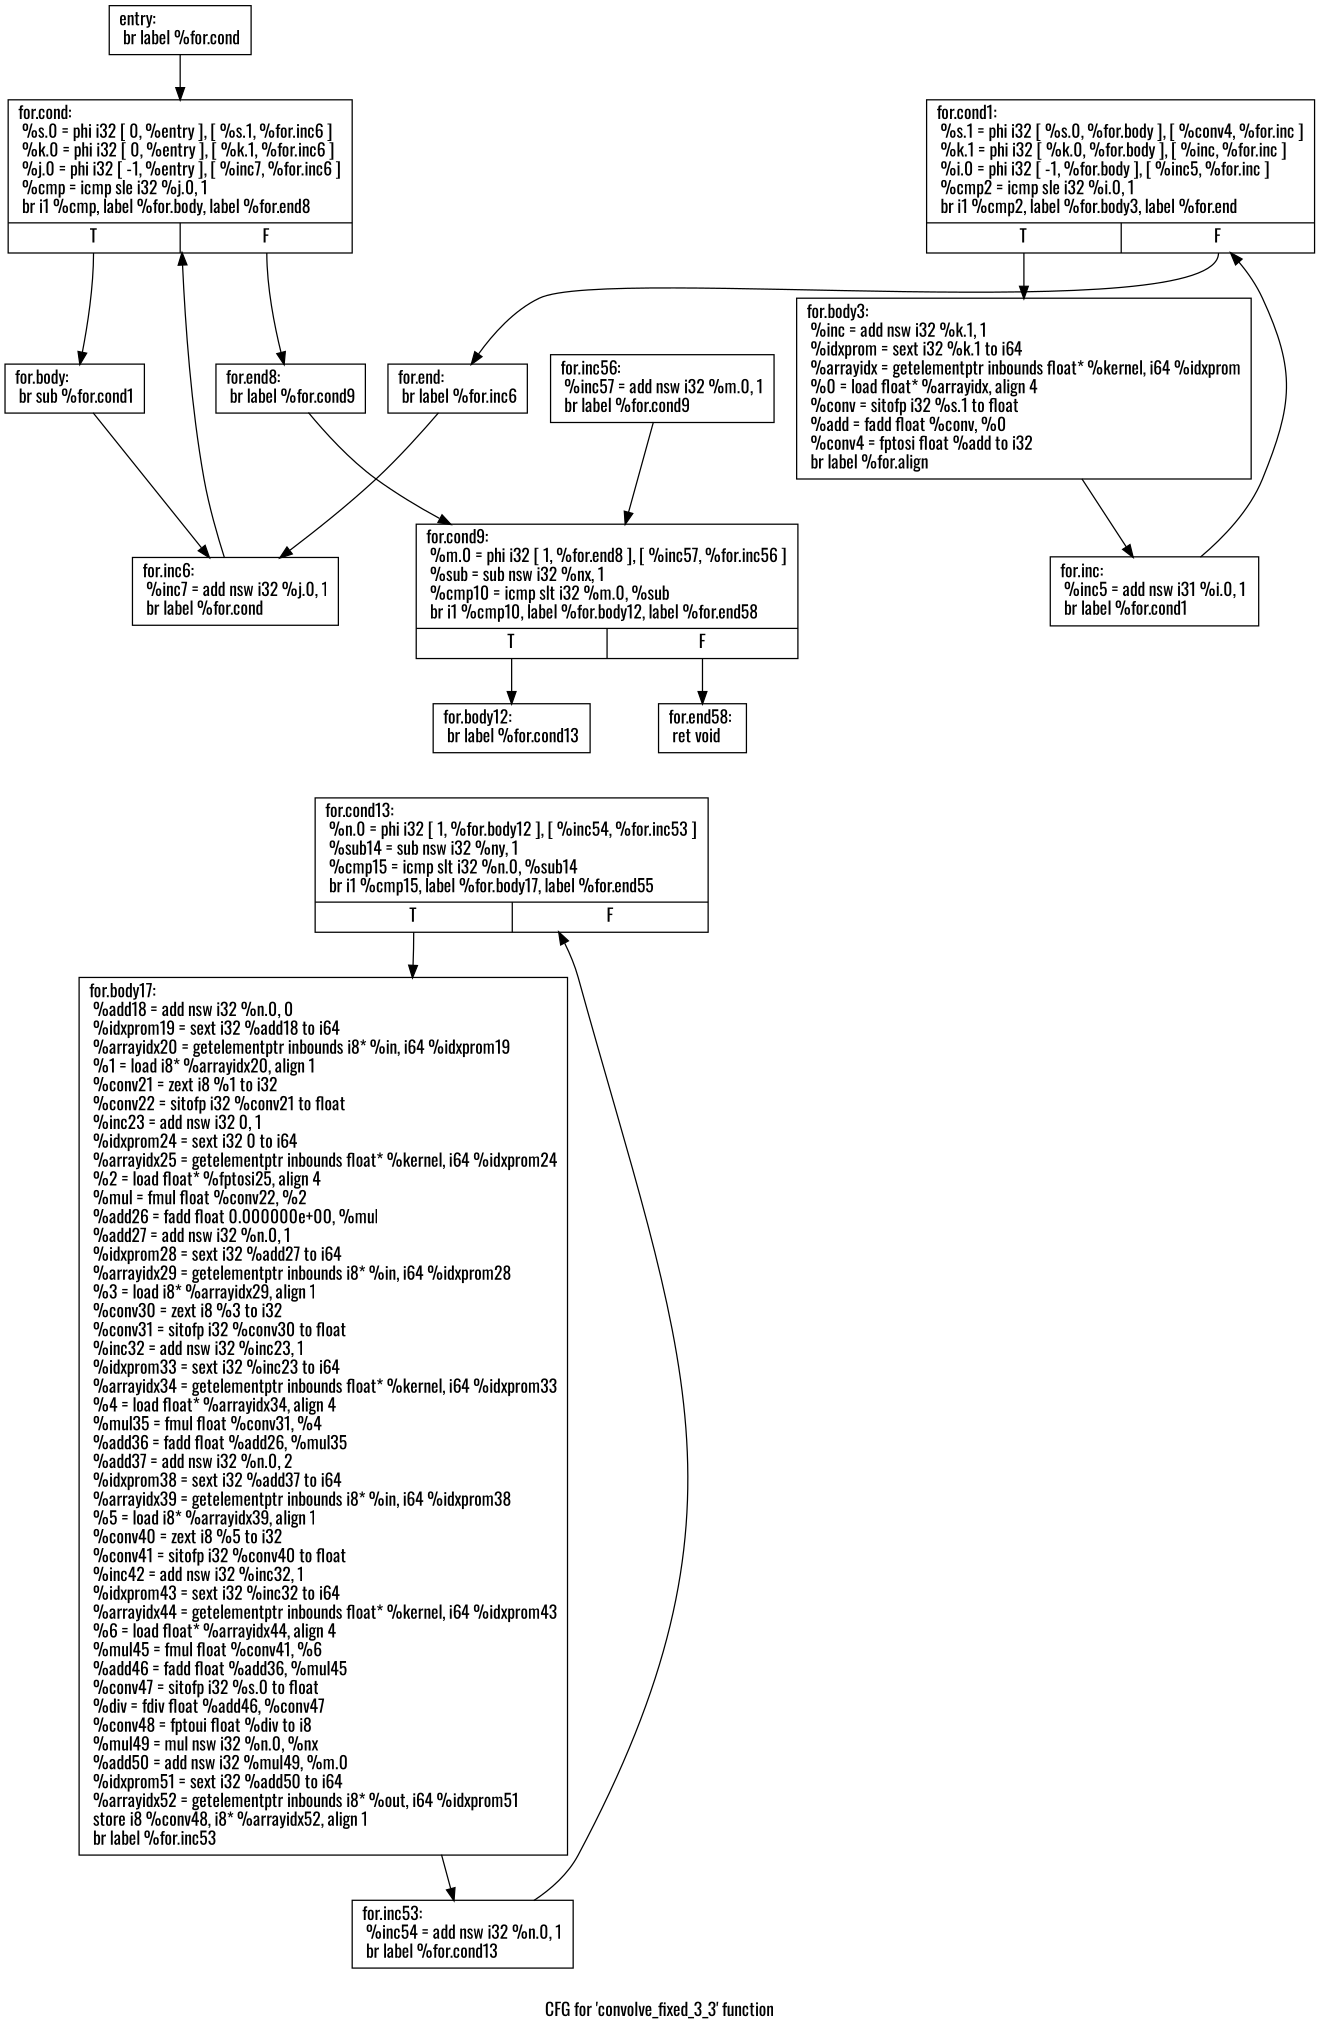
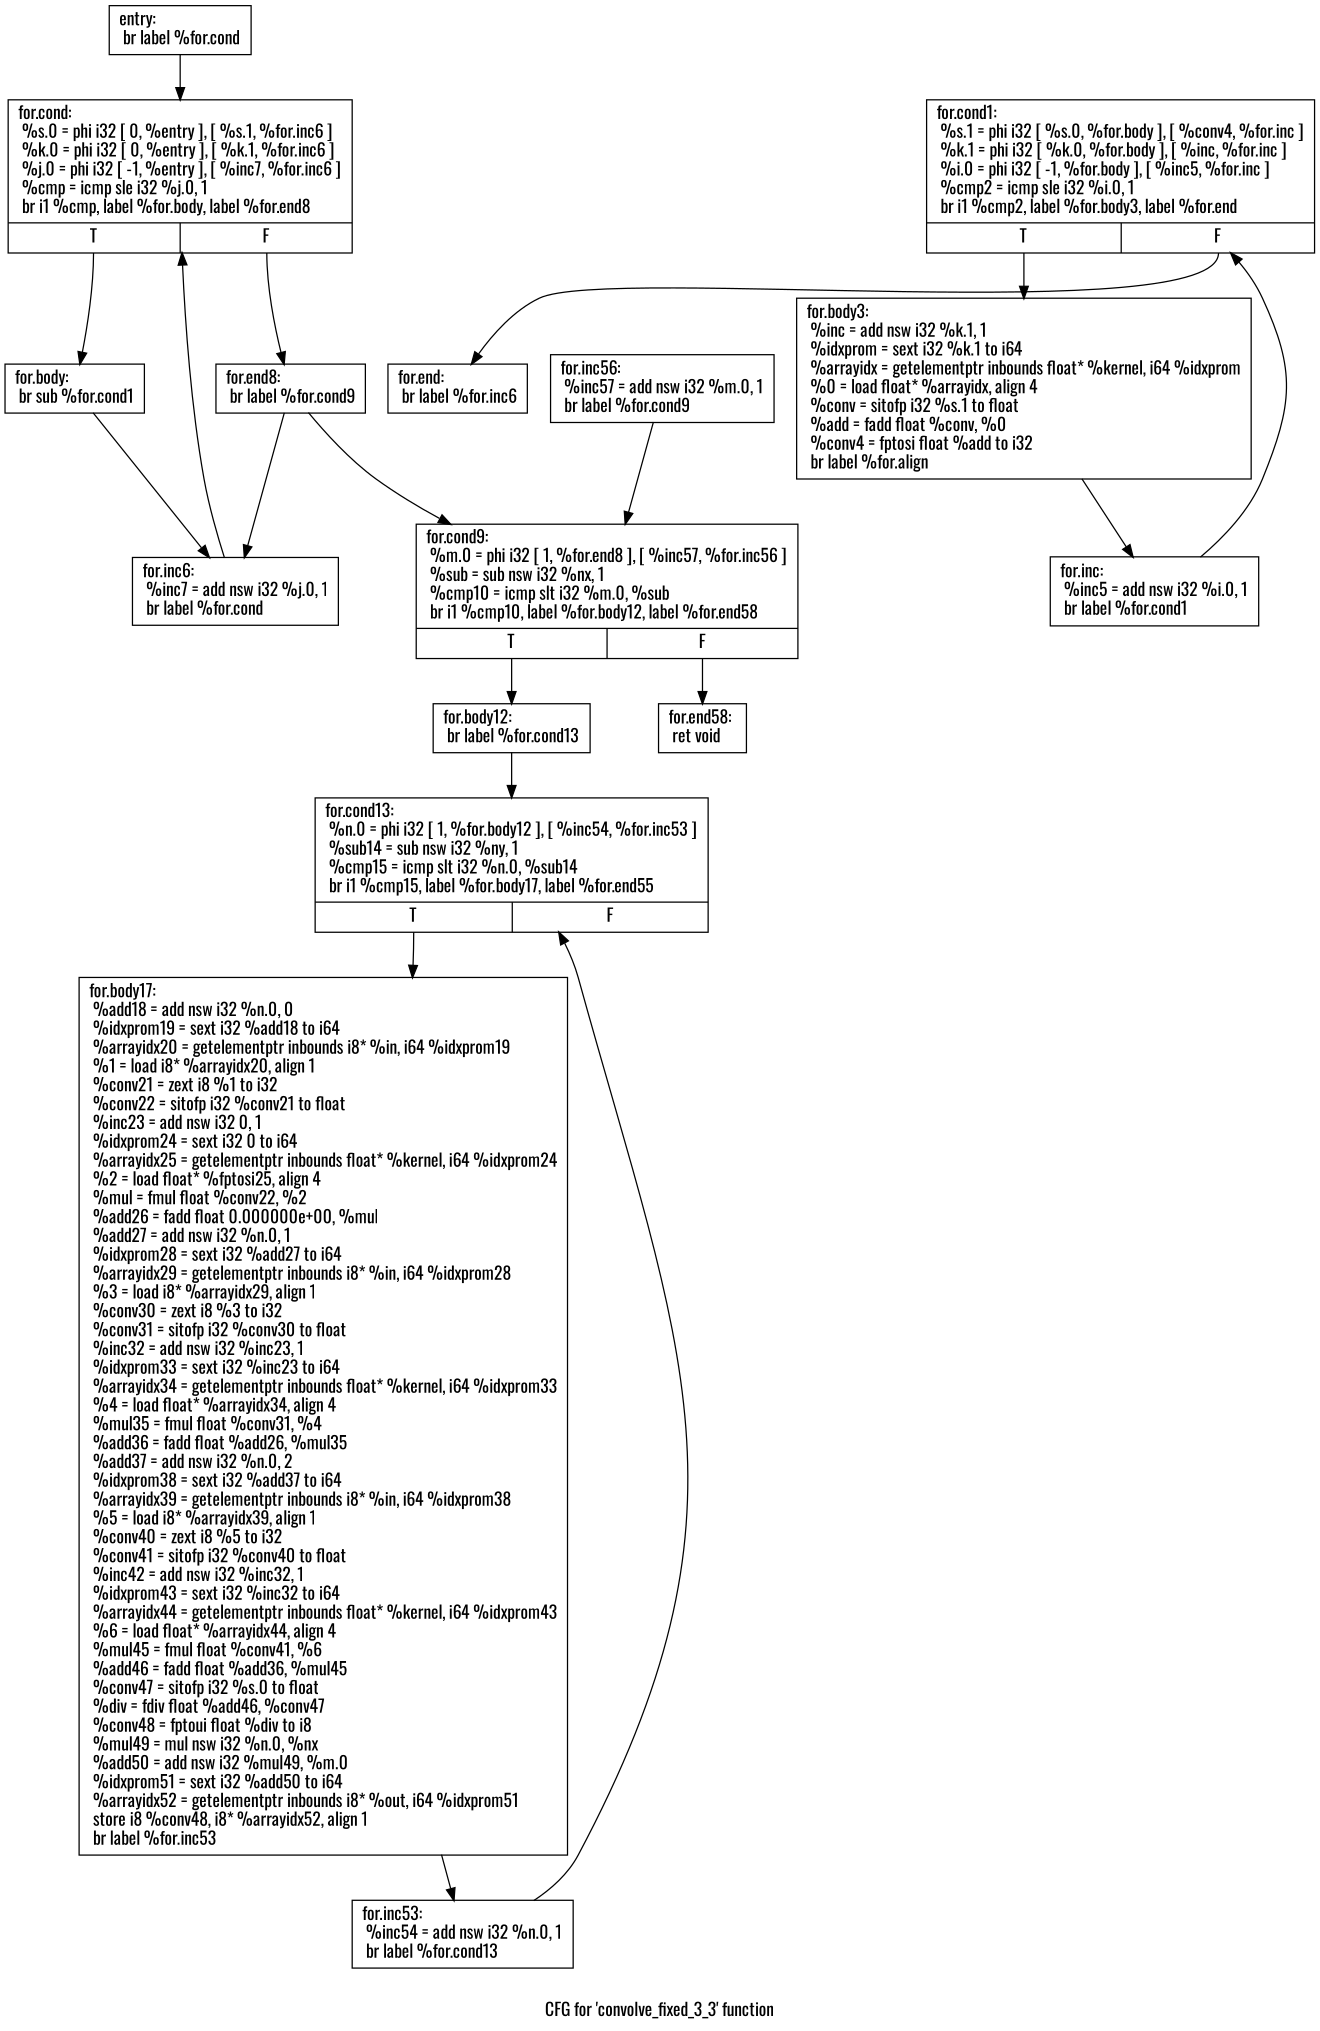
edge "for.end:" -> "for.inc6:": now "for.end8:" -> "for.inc6:"
node "for.inc:": text "%inc5 = add nsw i31 %i.0, 1" -> "%inc5 = add nsw i32 %i.0, 1"
edge "for.body12:" -> "for.cond13:": added
